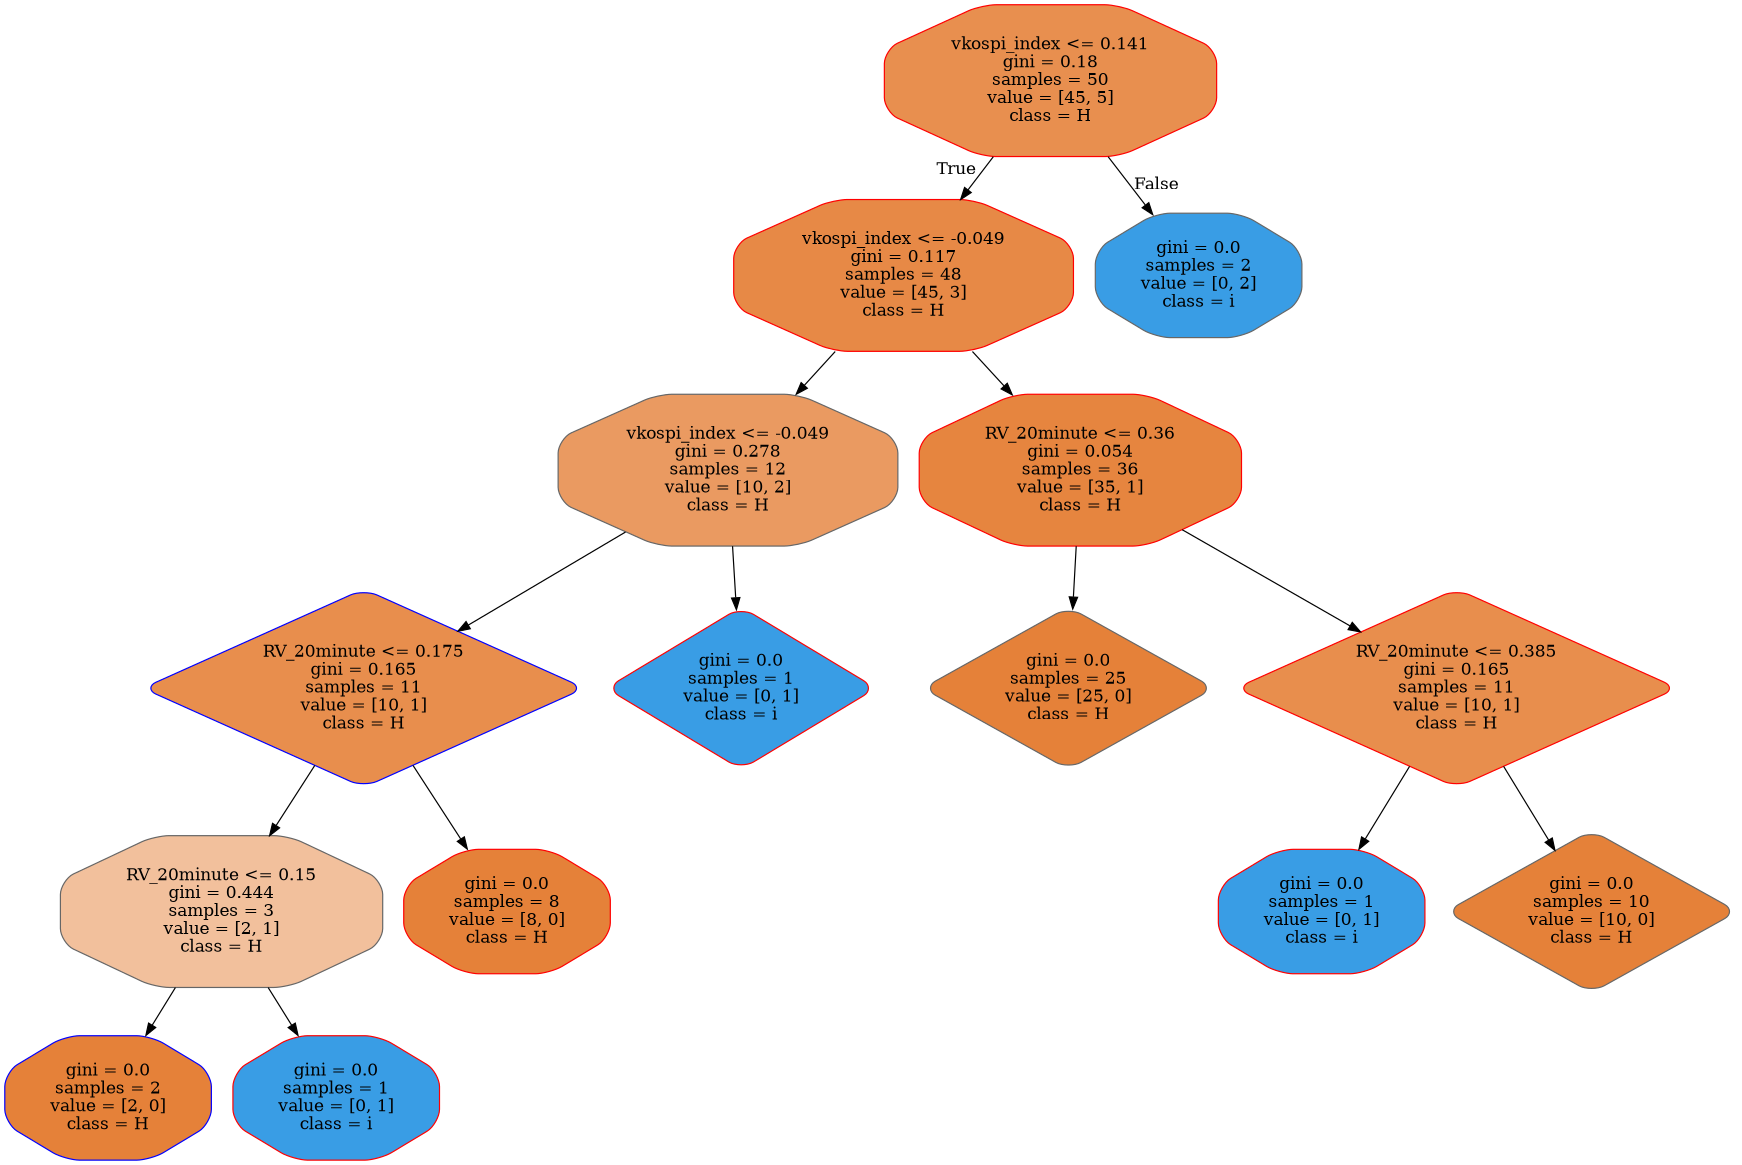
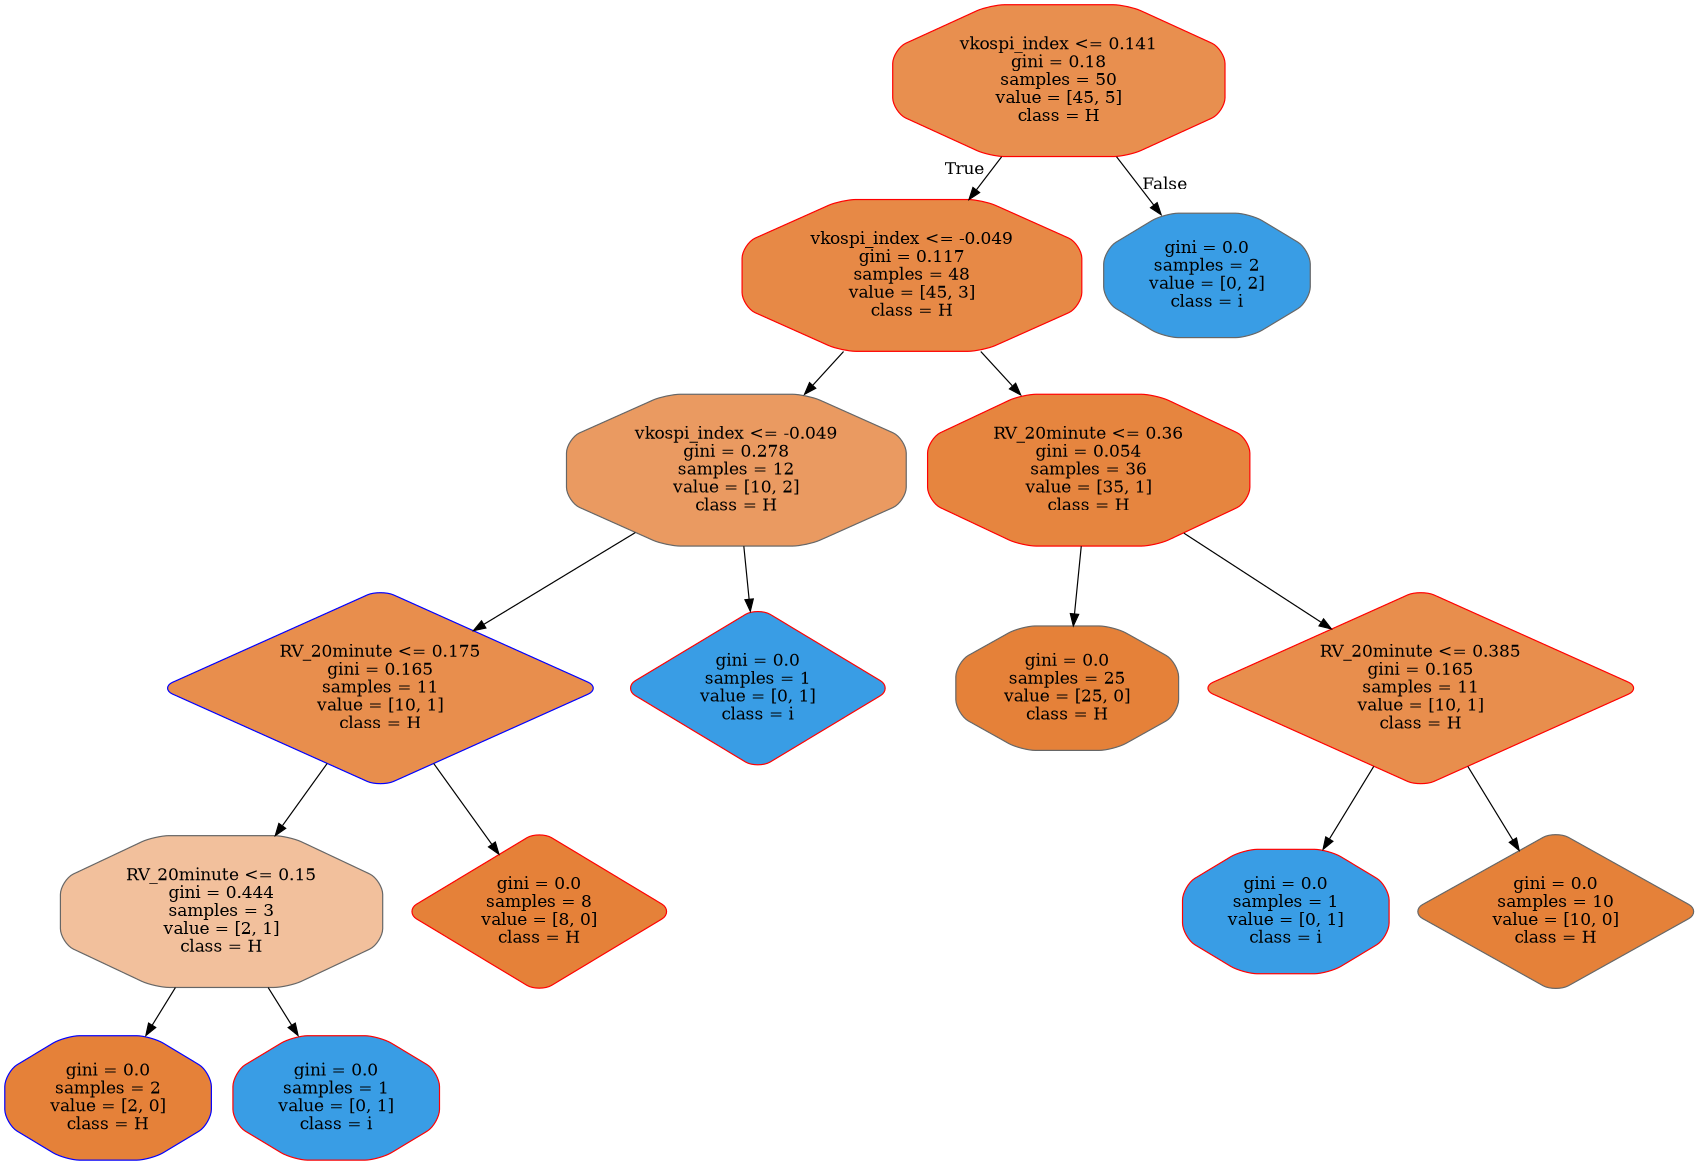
node "gini = 0.0 samples = 25 value = [25, 0] class = H": shape diamond -> octagon
node "gini = 0.0 samples = 8 value = [8, 0] class = H": shape octagon -> diamond
